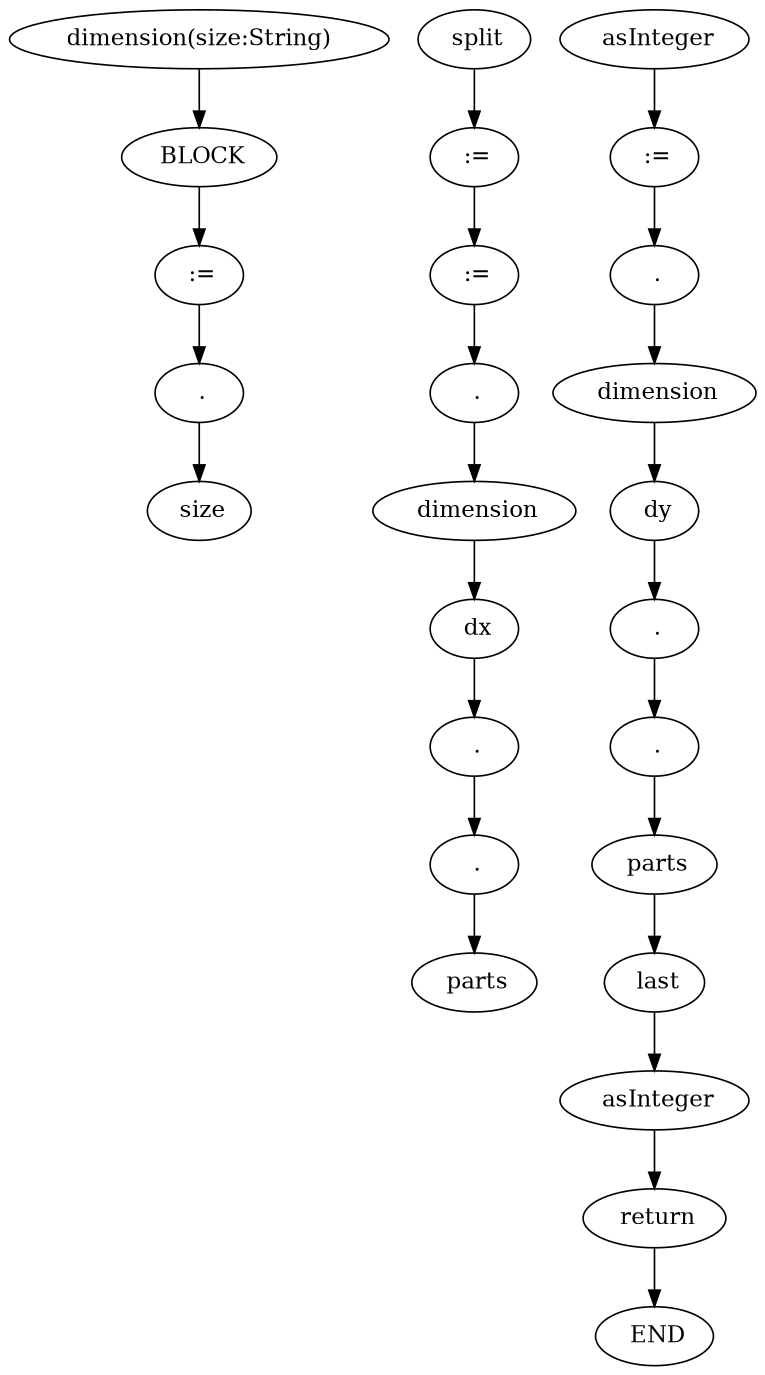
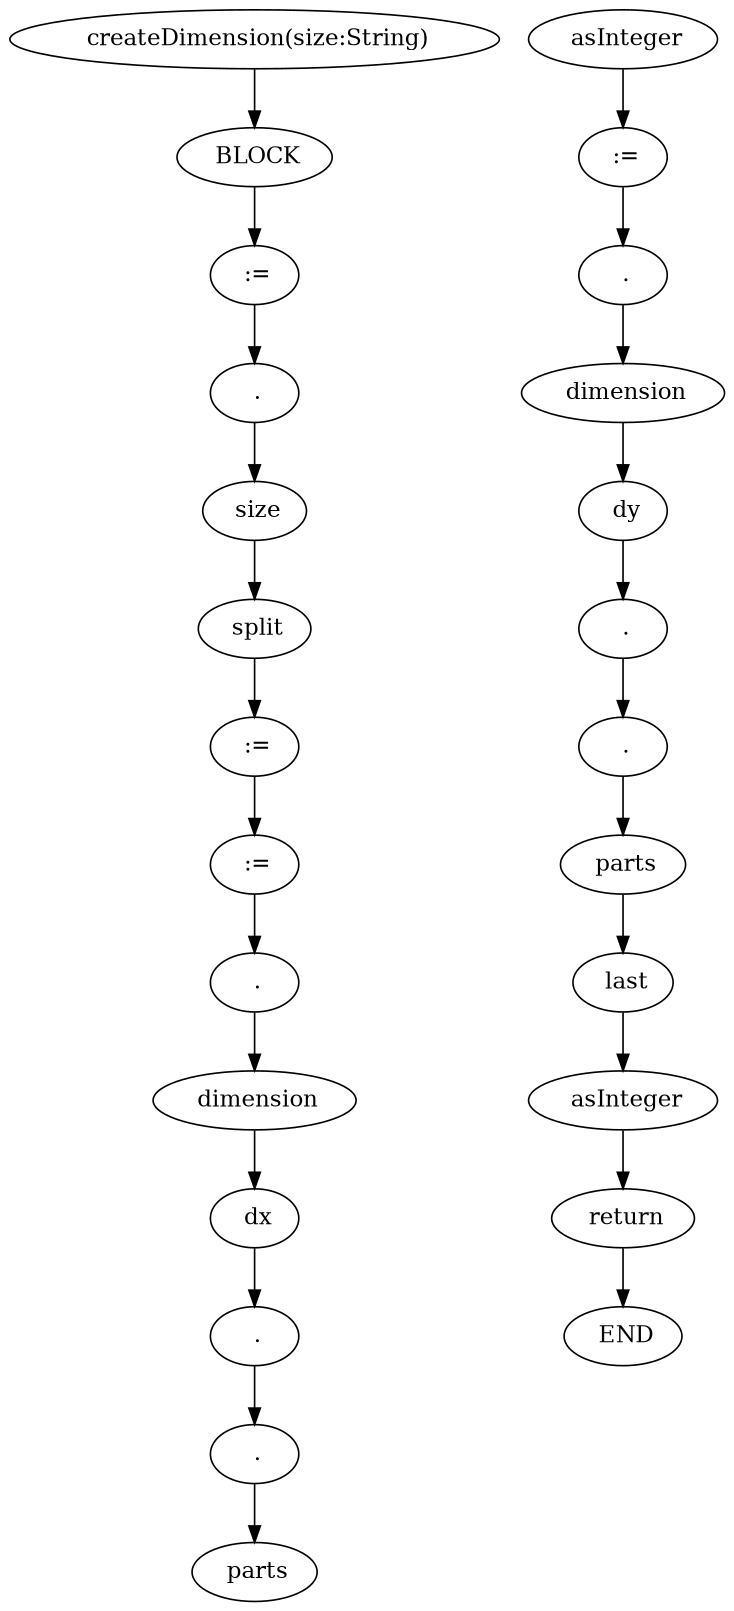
node "dimension(size:String)": label "dimension(size:String)" -> "createDimension(size:String)"
edge "size" -> "split": added
